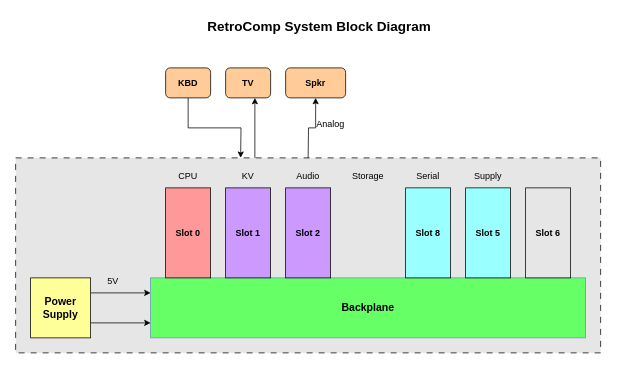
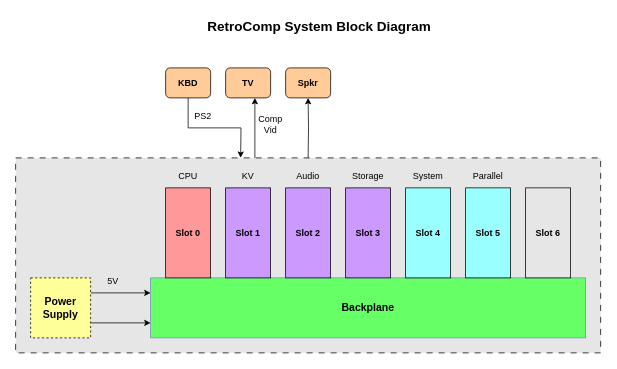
node "Spkr": size 60x30 -> 45x30
node "PS2": added
node "Comp Vid": added
node "Analog": removed
node "Serial": label "Serial" -> "System"
node "Supply": label "Supply" -> "Parallel"
node "Slot 3": added
node "Slot 8": label "Slot 8" -> "Slot 4"
node "Power Supply": style solid -> dashed
